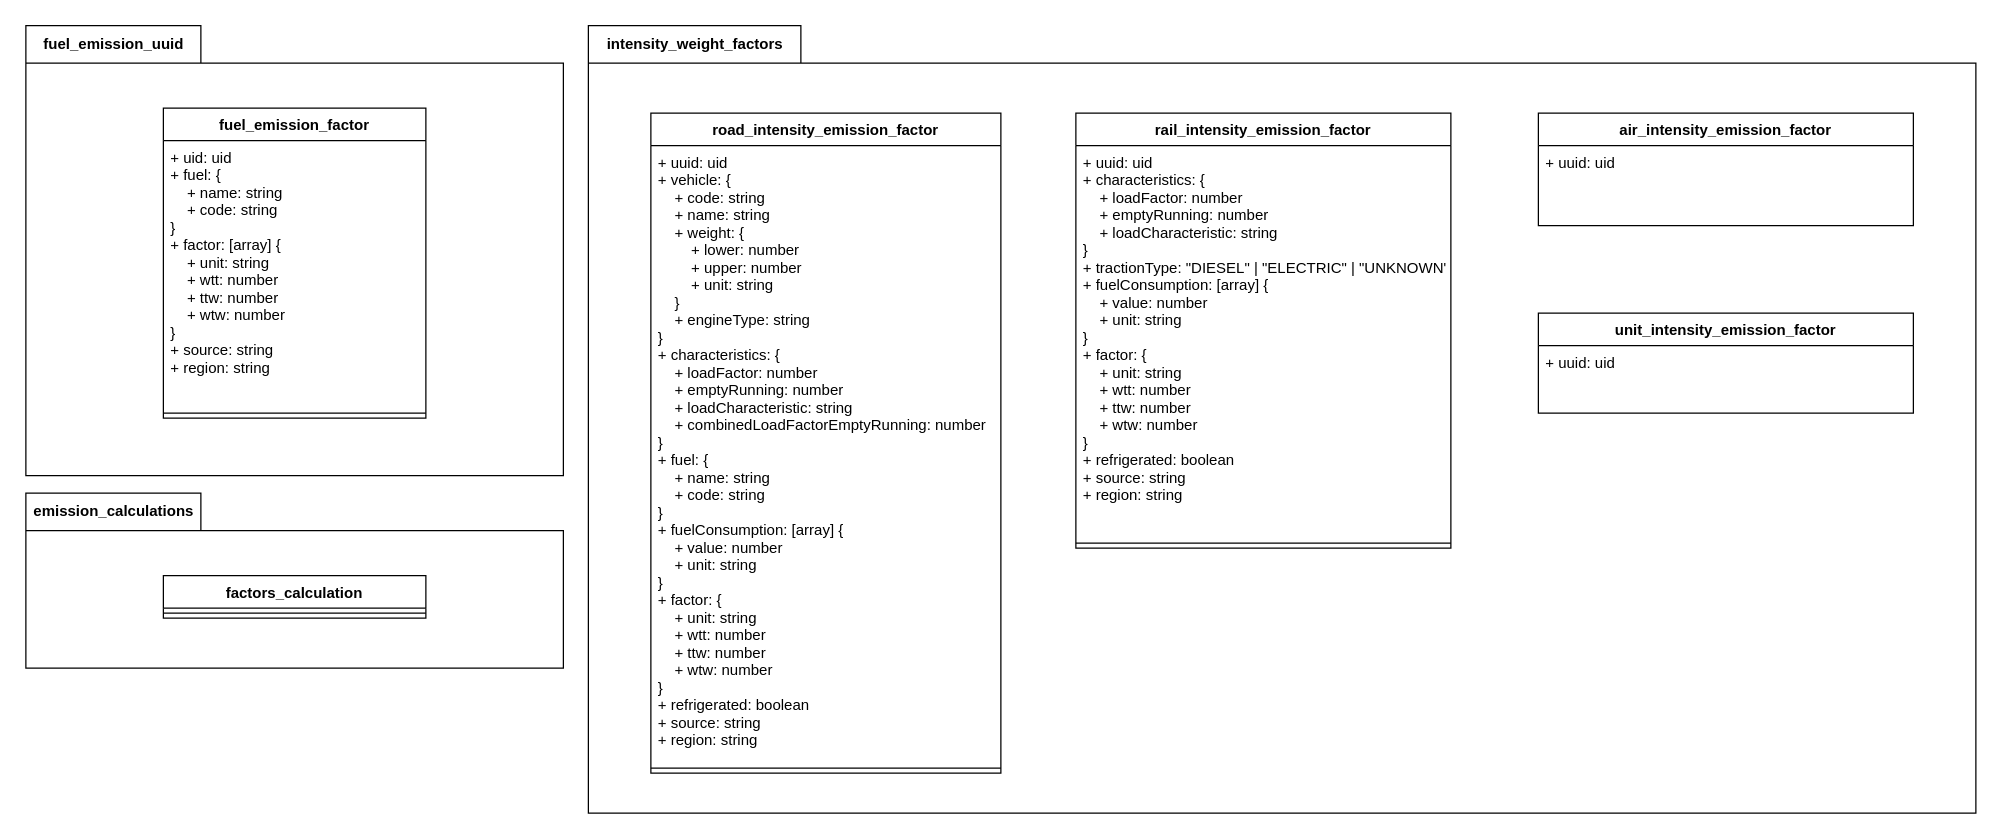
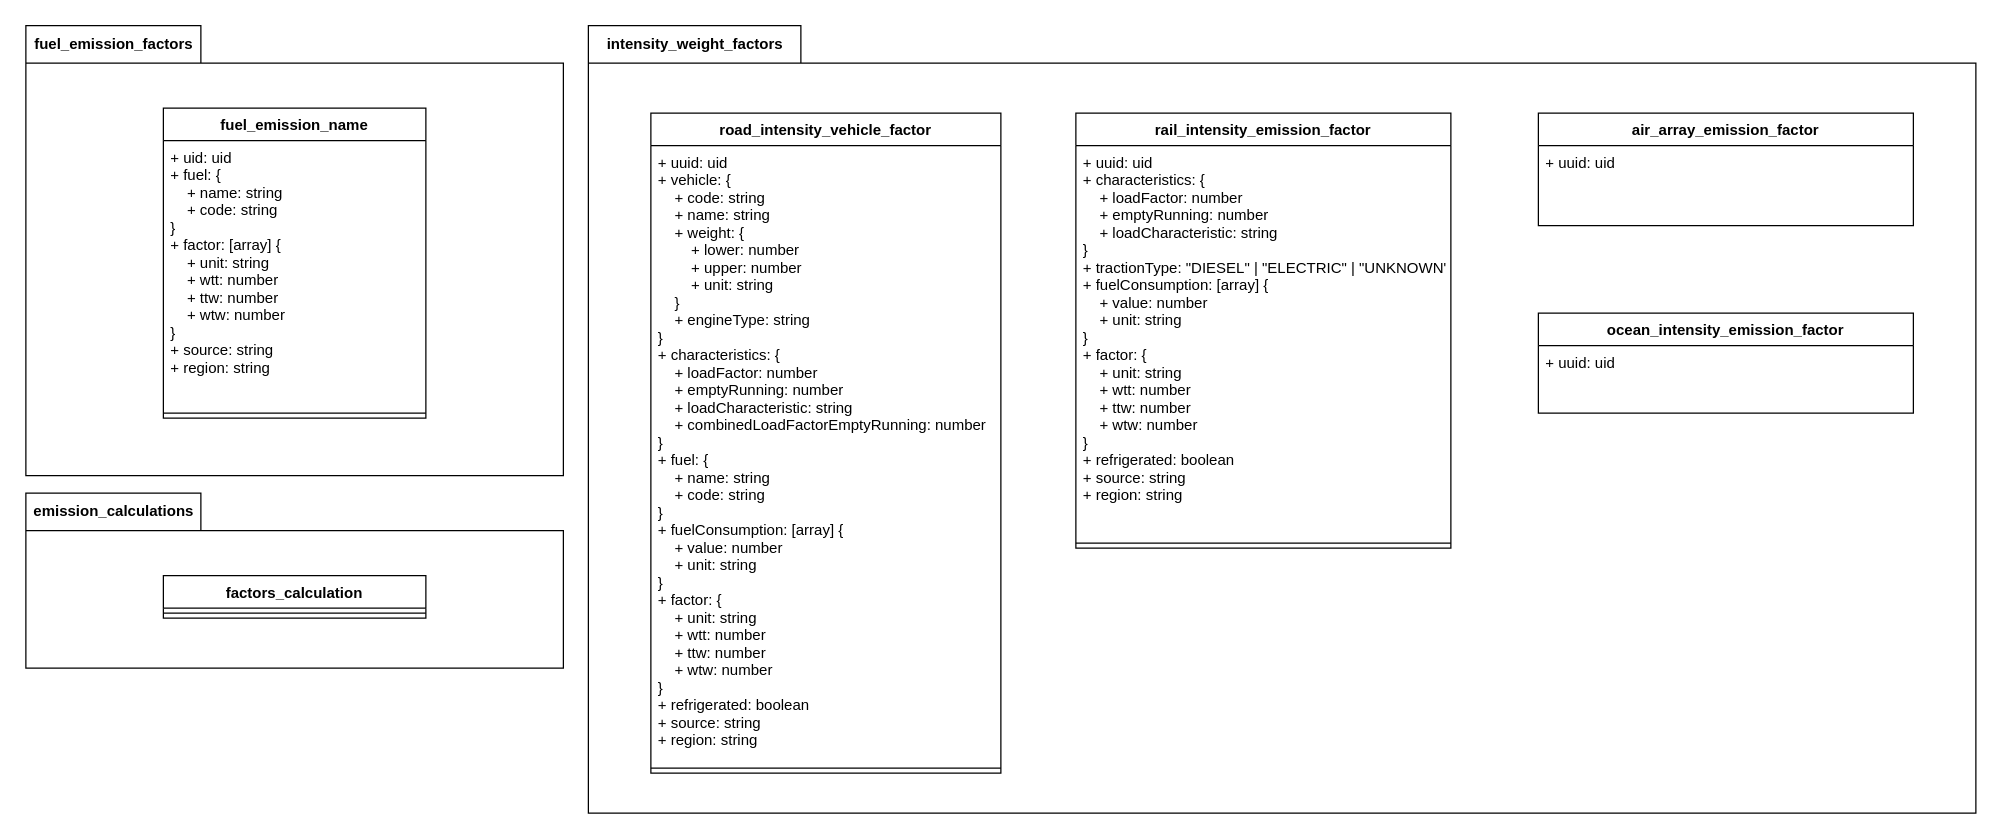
node "fuel_emission_uuid": label "fuel_emission_uuid" -> "fuel_emission_factors"
node "fuel_emission_factor": label "fuel_emission_factor" -> "fuel_emission_name"
node "road_intensity_emission_factor": label "road_intensity_emission_factor" -> "road_intensity_vehicle_factor"
node "air_intensity_emission_factor": label "air_intensity_emission_factor" -> "air_array_emission_factor"
node "unit_intensity_emission_factor": label "unit_intensity_emission_factor" -> "ocean_intensity_emission_factor"
